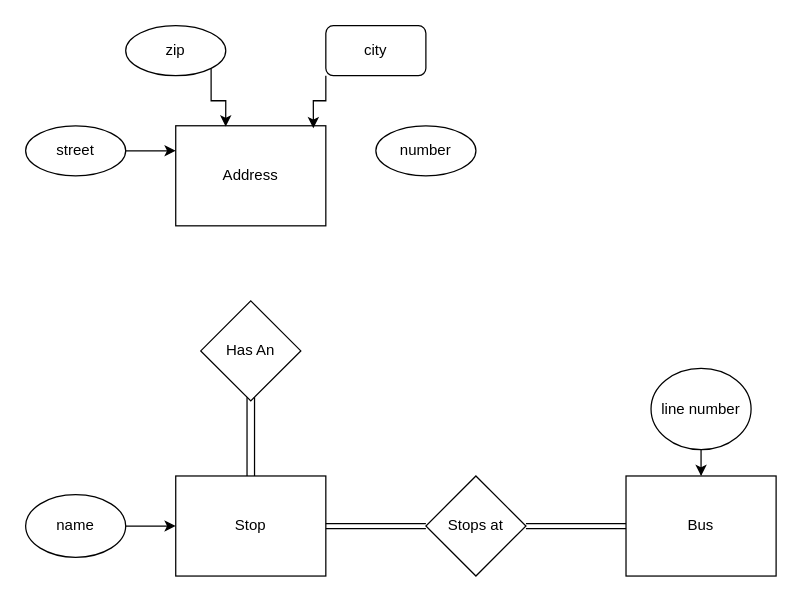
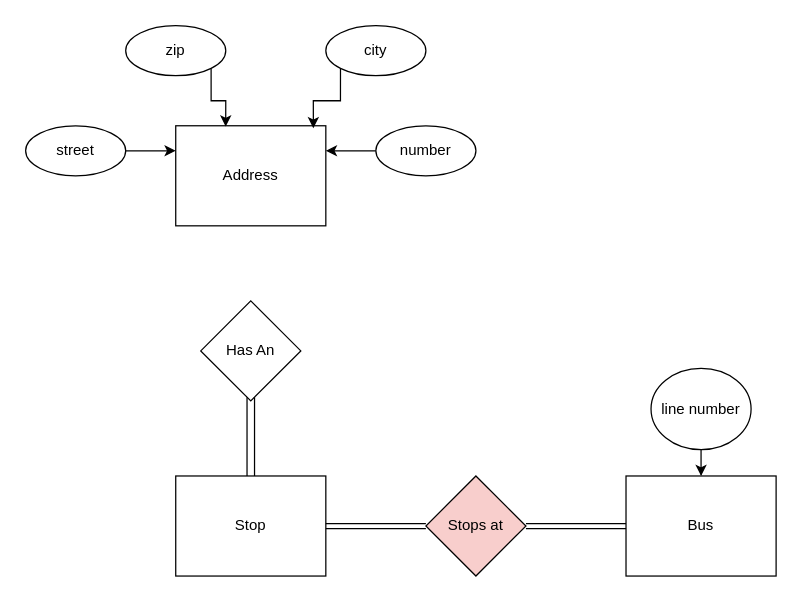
node "city": shape rounded rectangle -> ellipse
edge "number" -> "Address": added
node "name": removed
edge "name" -> "Stop": removed
node "Stops at": fillcolor #ffffff -> #f8cecc
